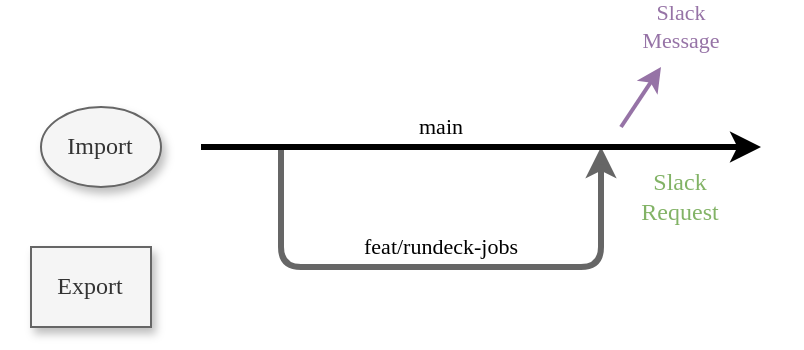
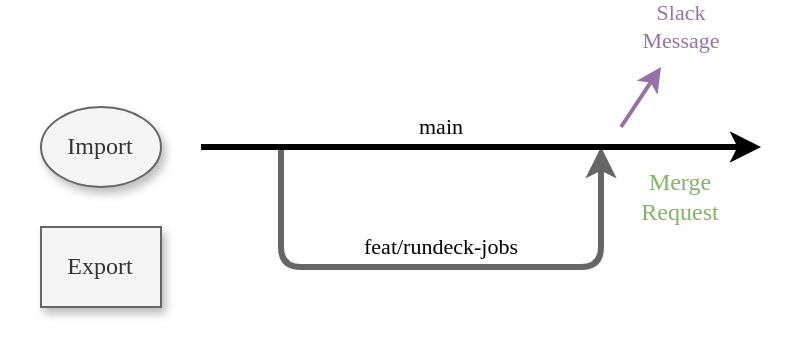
node "Slack Request": label "Slack Request" -> "Merge Request"
node "Export": moved (91, 287) -> (101, 267)
